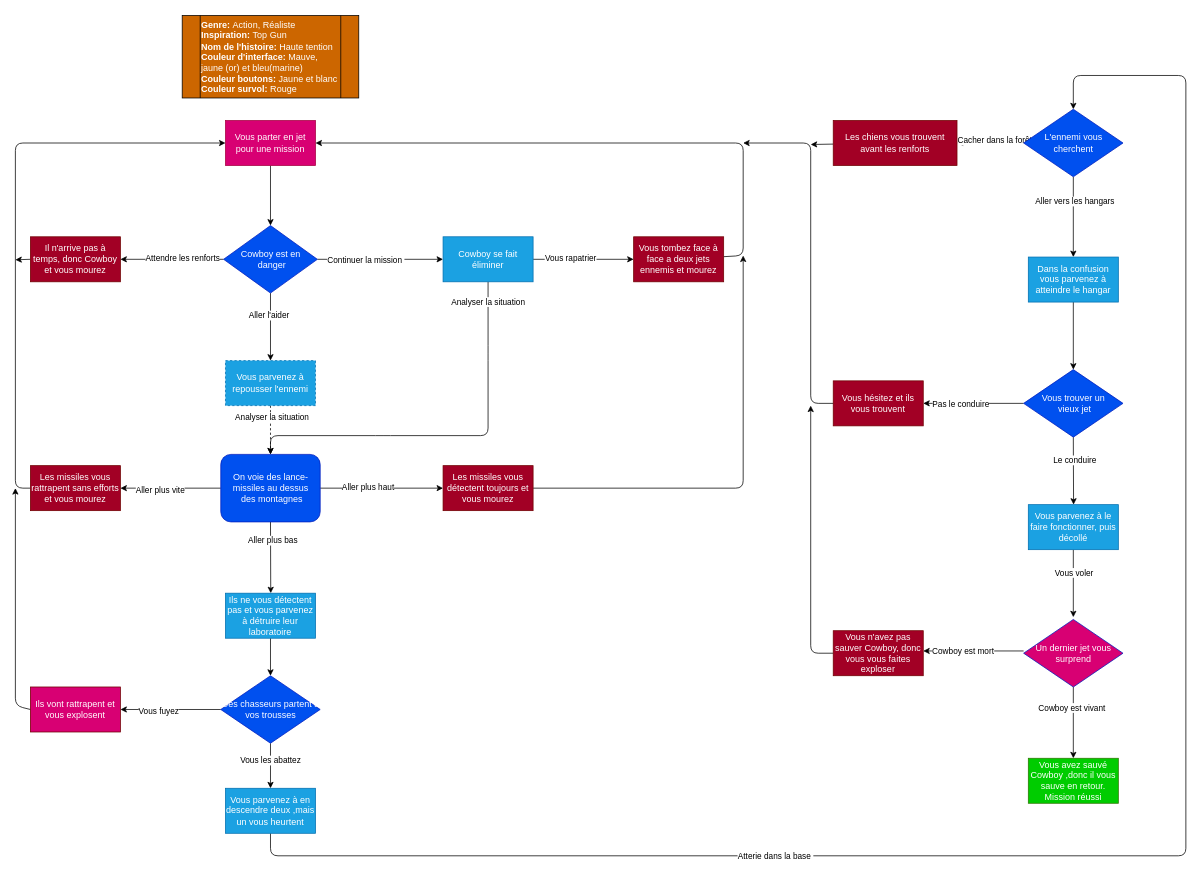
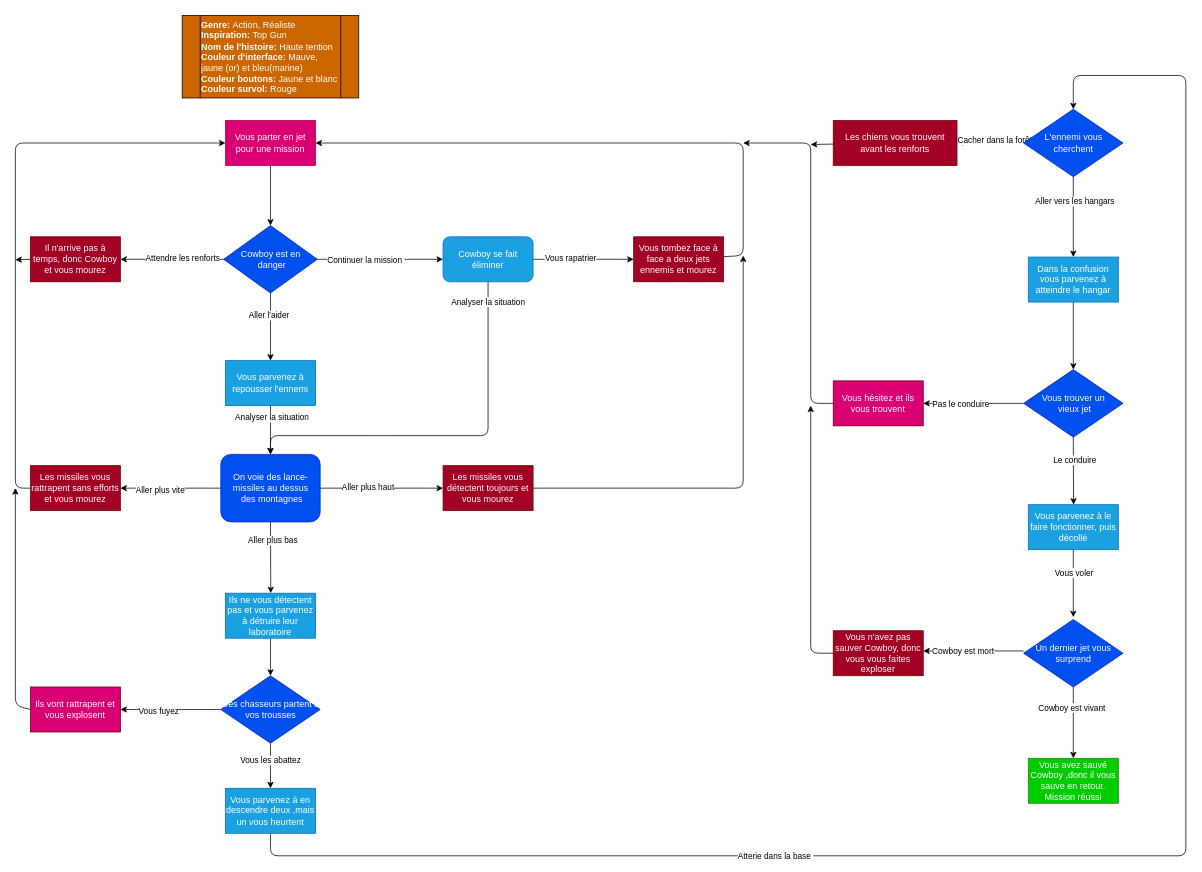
node "Cowboy se fait éliminer": shape rectangle -> rounded rectangle
node "Vous parvenez à repousser l'ennemi": style dashed -> solid
node "Vous hésitez et ils vous trouvent": fillcolor #a20025 -> #d80073
edge "Vous parvenez à repousser l'ennemi" -> "On voie des lance-missiles au dessus des montagnes": style dashed -> solid
node "Un dernier jet vous surprend": fillcolor #d80073 -> #0050ef
